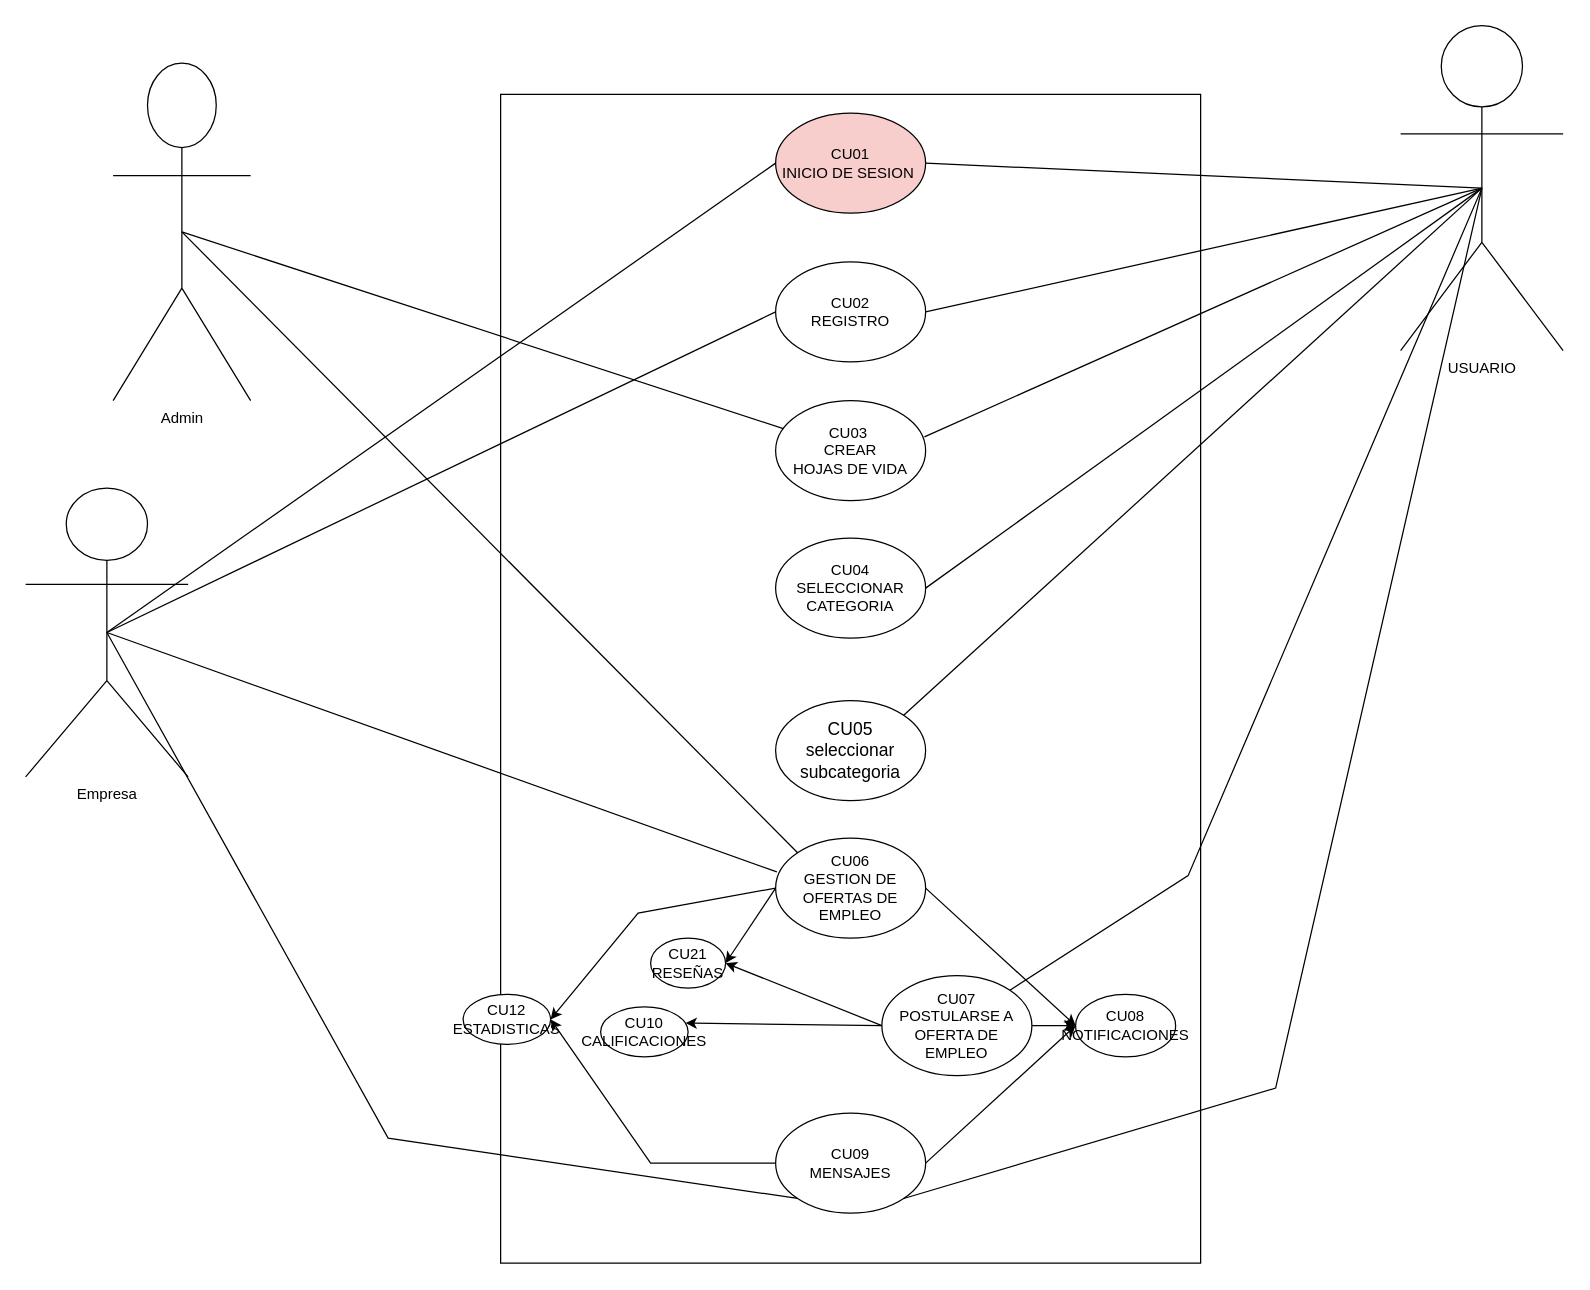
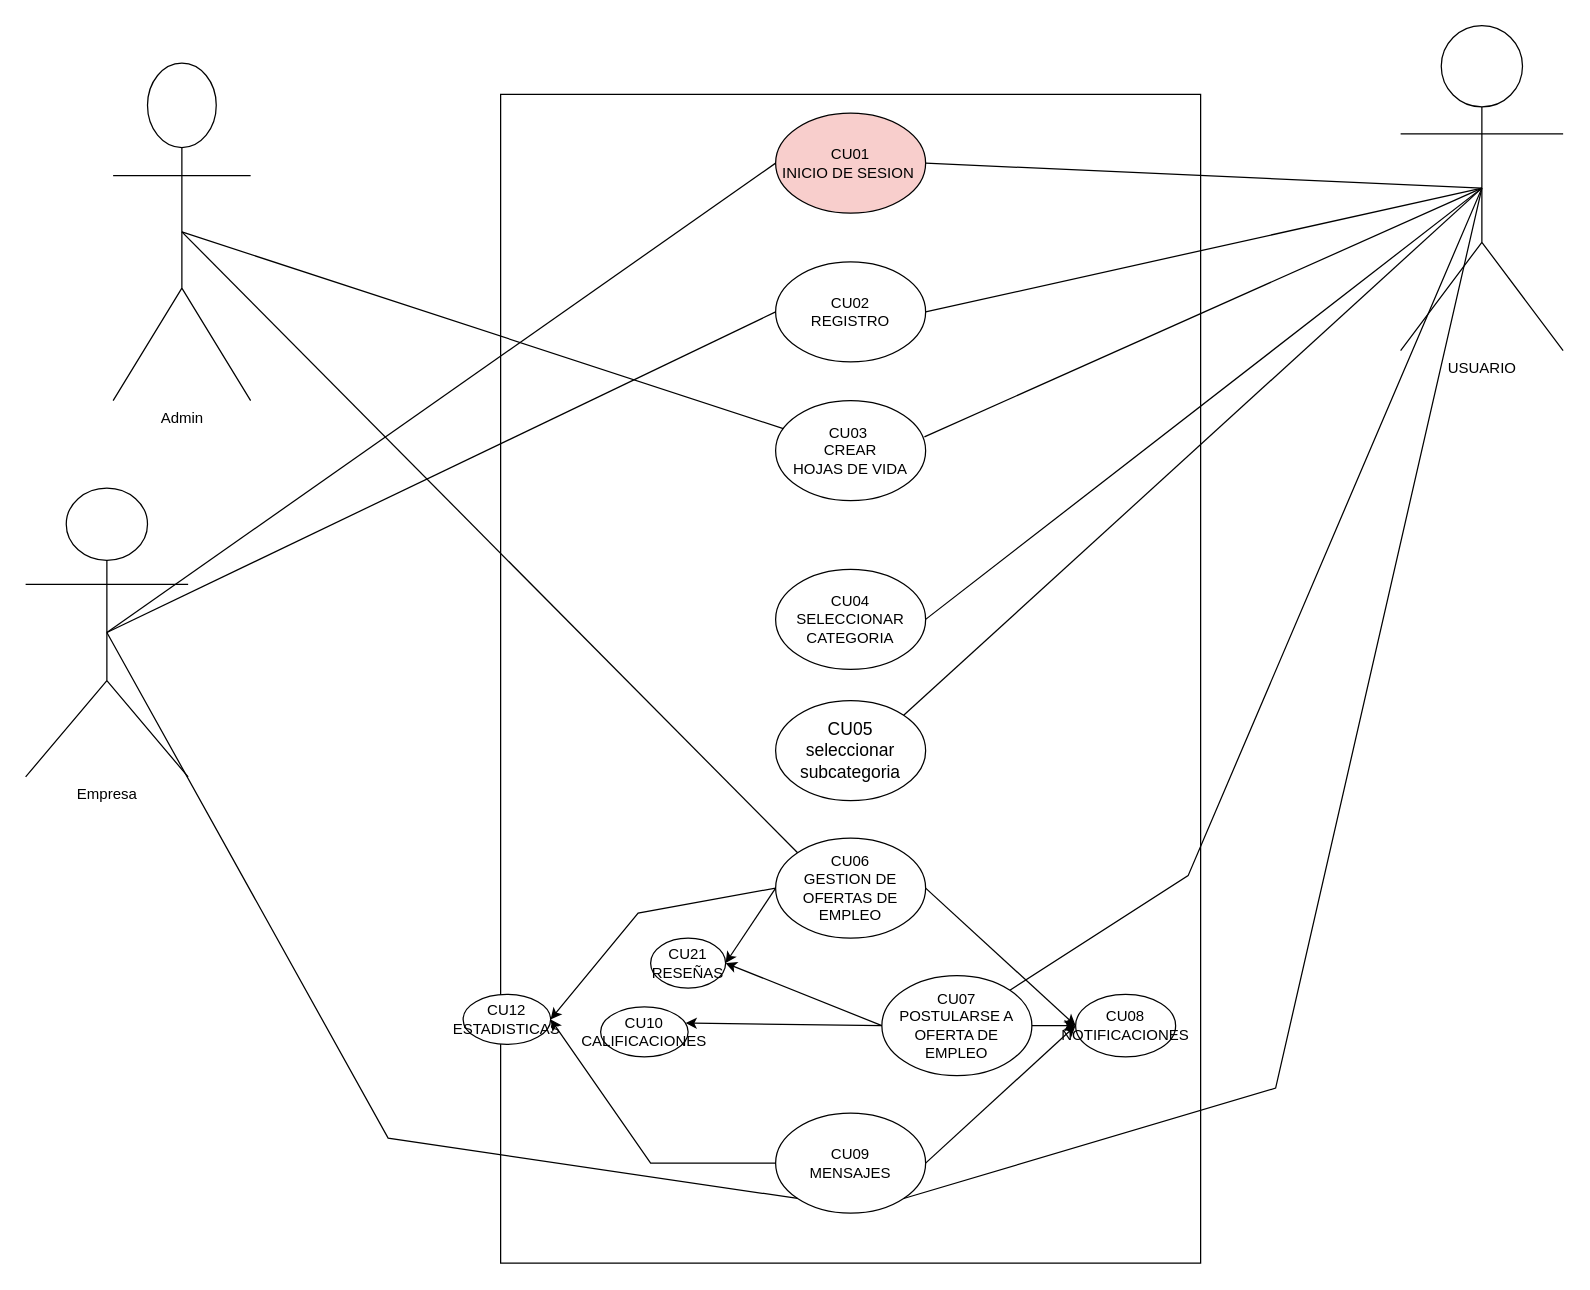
node "CU04 SELECCIONAR CATEGORIA": moved (851, 588) -> (851, 619)
edge "Empresa" -- "CU06 GESTION DE OFERTAS DE EMPLEO": removed
